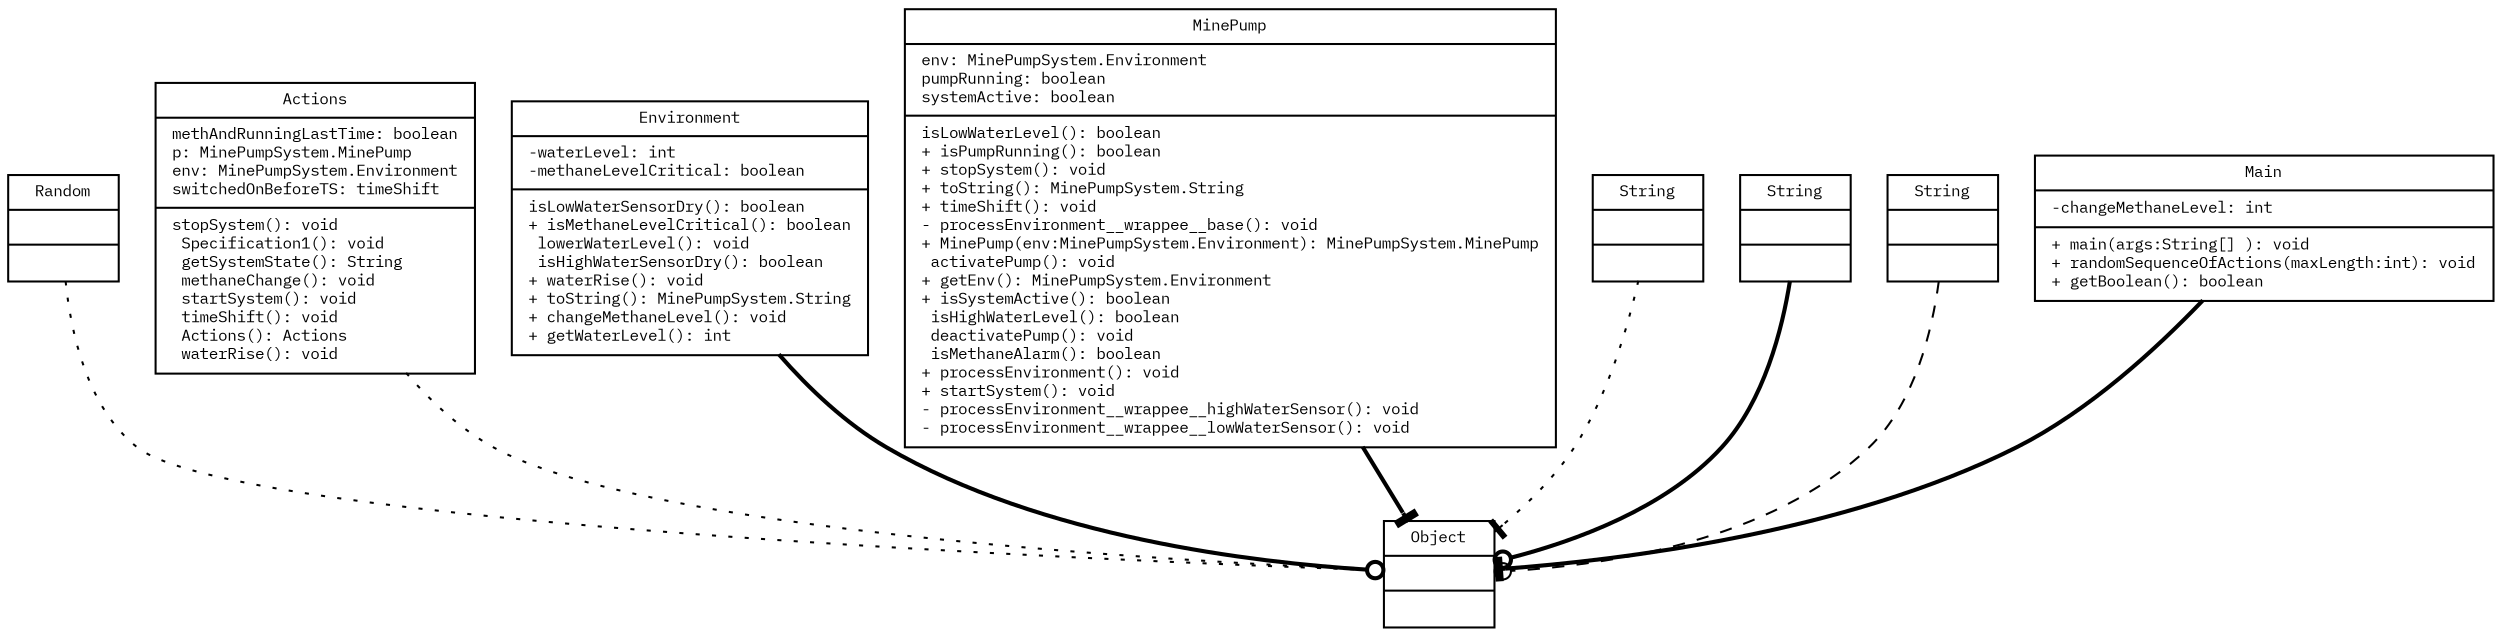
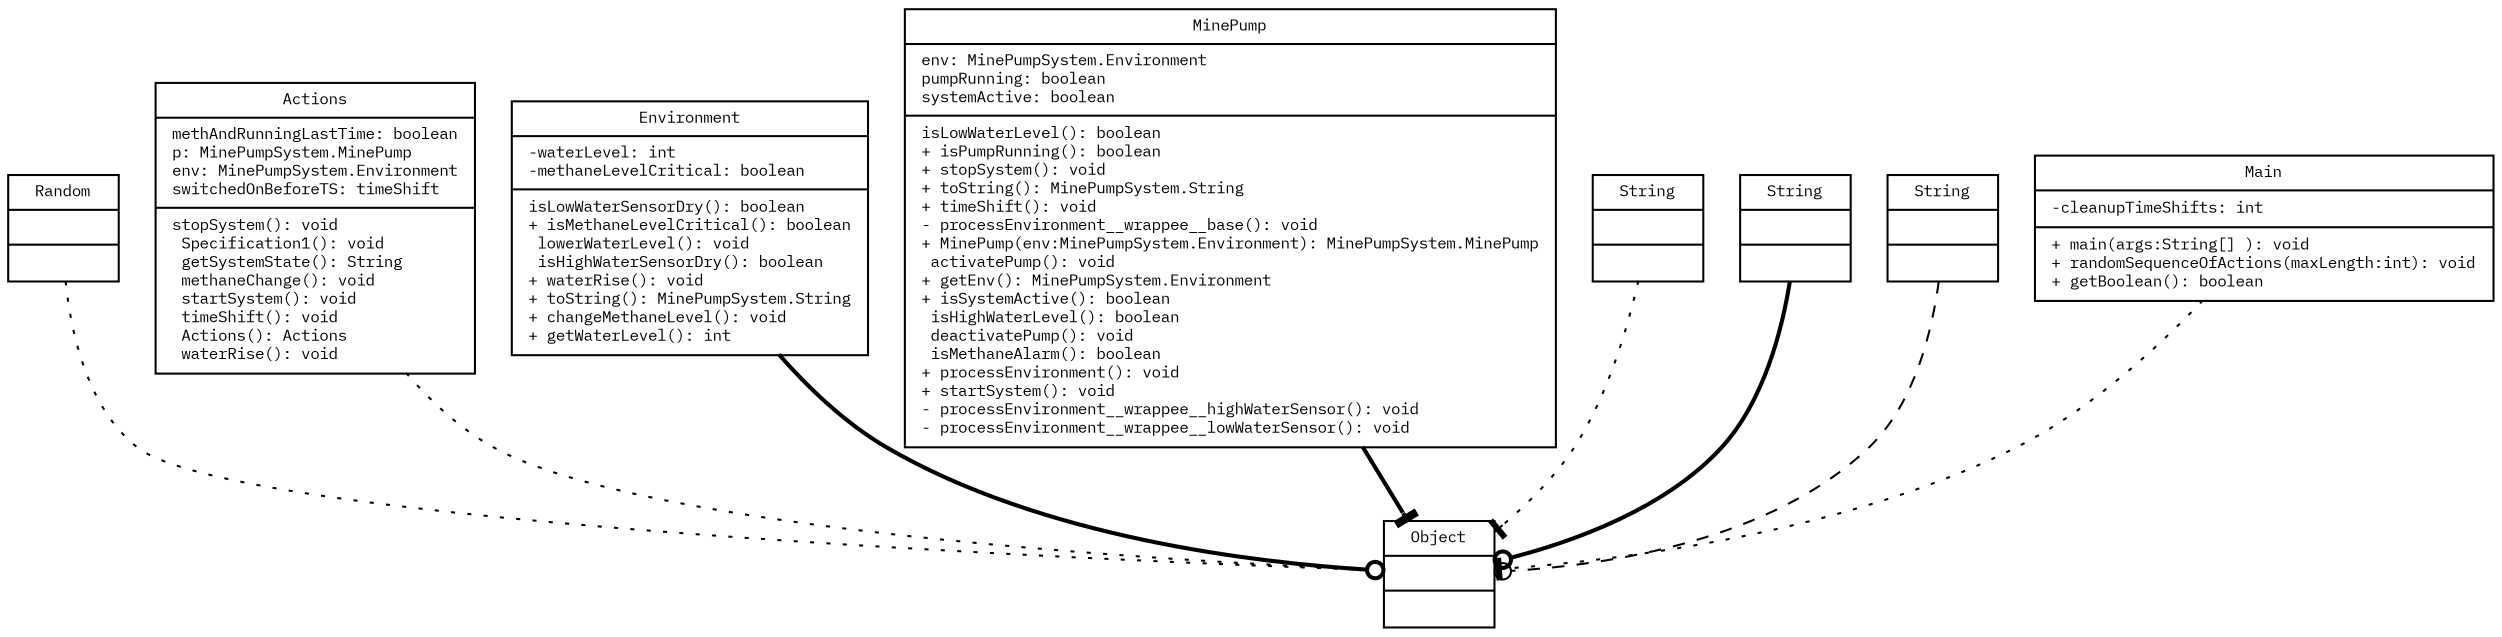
node "Main": text "-changeMethaneLevel: int" -> "-cleanupTimeShifts: int"
edge "Main" -> "Object": style bold -> dotted
